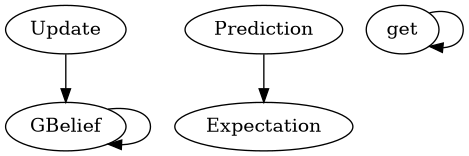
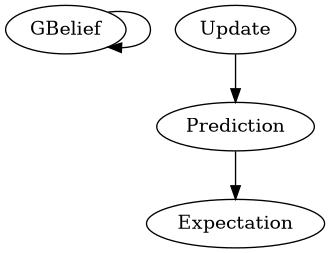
node "get": removed
edge "Update" -> "GBelief": now "Update" -> "Prediction"
